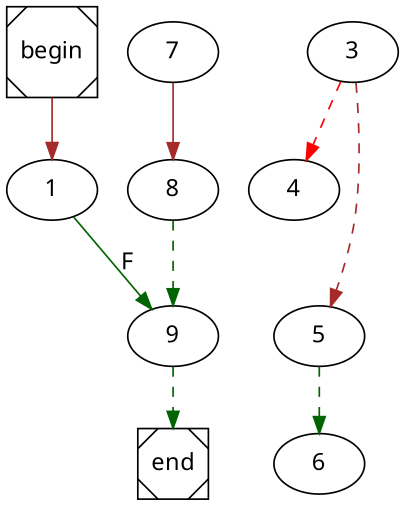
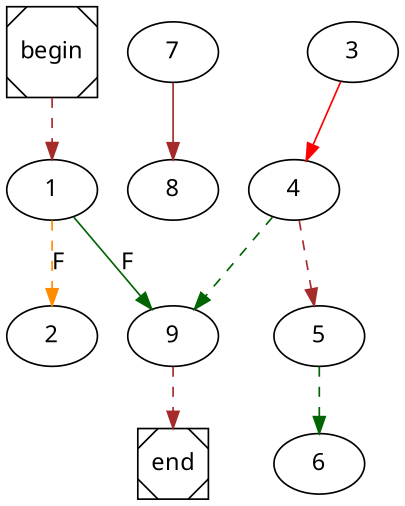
edge "3" -> "4": style dashed -> solid
edge "begin" -> "1": style solid -> dashed
edge "3" -> "5": now "4" -> "5"
edge "8" -> "9": now "4" -> "9"
node "2": added
edge "9" -> "end": color darkgreen -> brown
